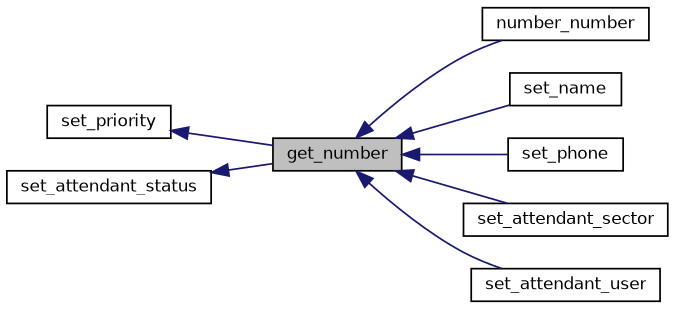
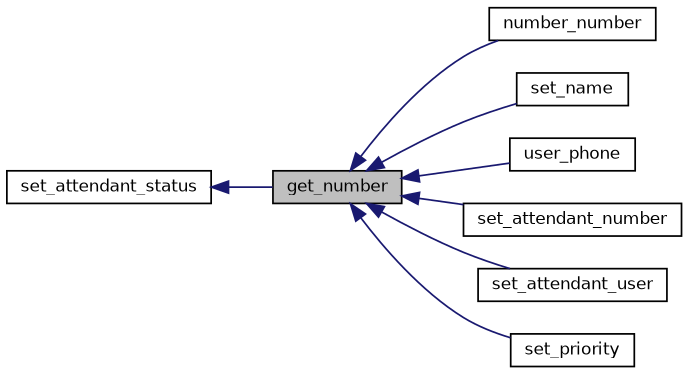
edge "get_number" -> "set_priority": reversed
node "set_phone": label "set_phone" -> "user_phone"
node "set_attendant_sector": label "set_attendant_sector" -> "set_attendant_number"
